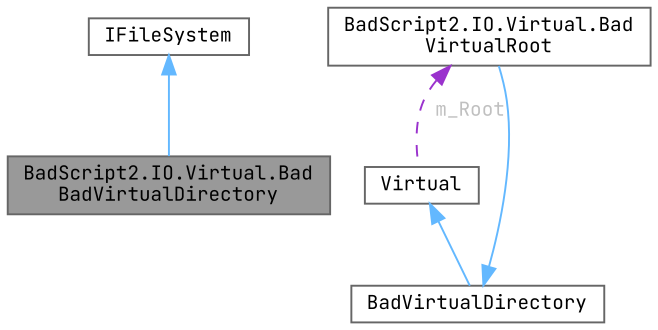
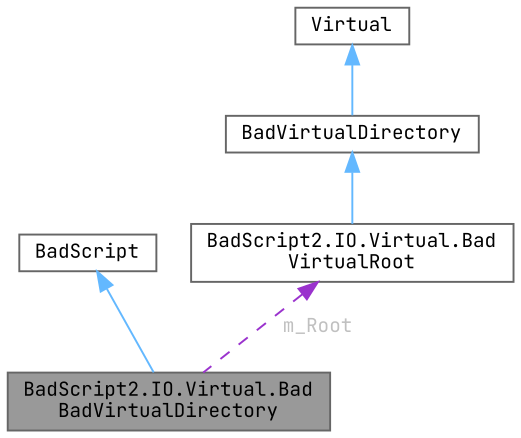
node "IFileSystem": label "IFileSystem" -> "BadScript"
edge "Virtual" -> "BadScript2.IO.Virtual.Bad VirtualRoot": now "BadScript2.IO.Virtual.Bad BadVirtualDirectory" -> "BadScript2.IO.Virtual.Bad VirtualRoot"
